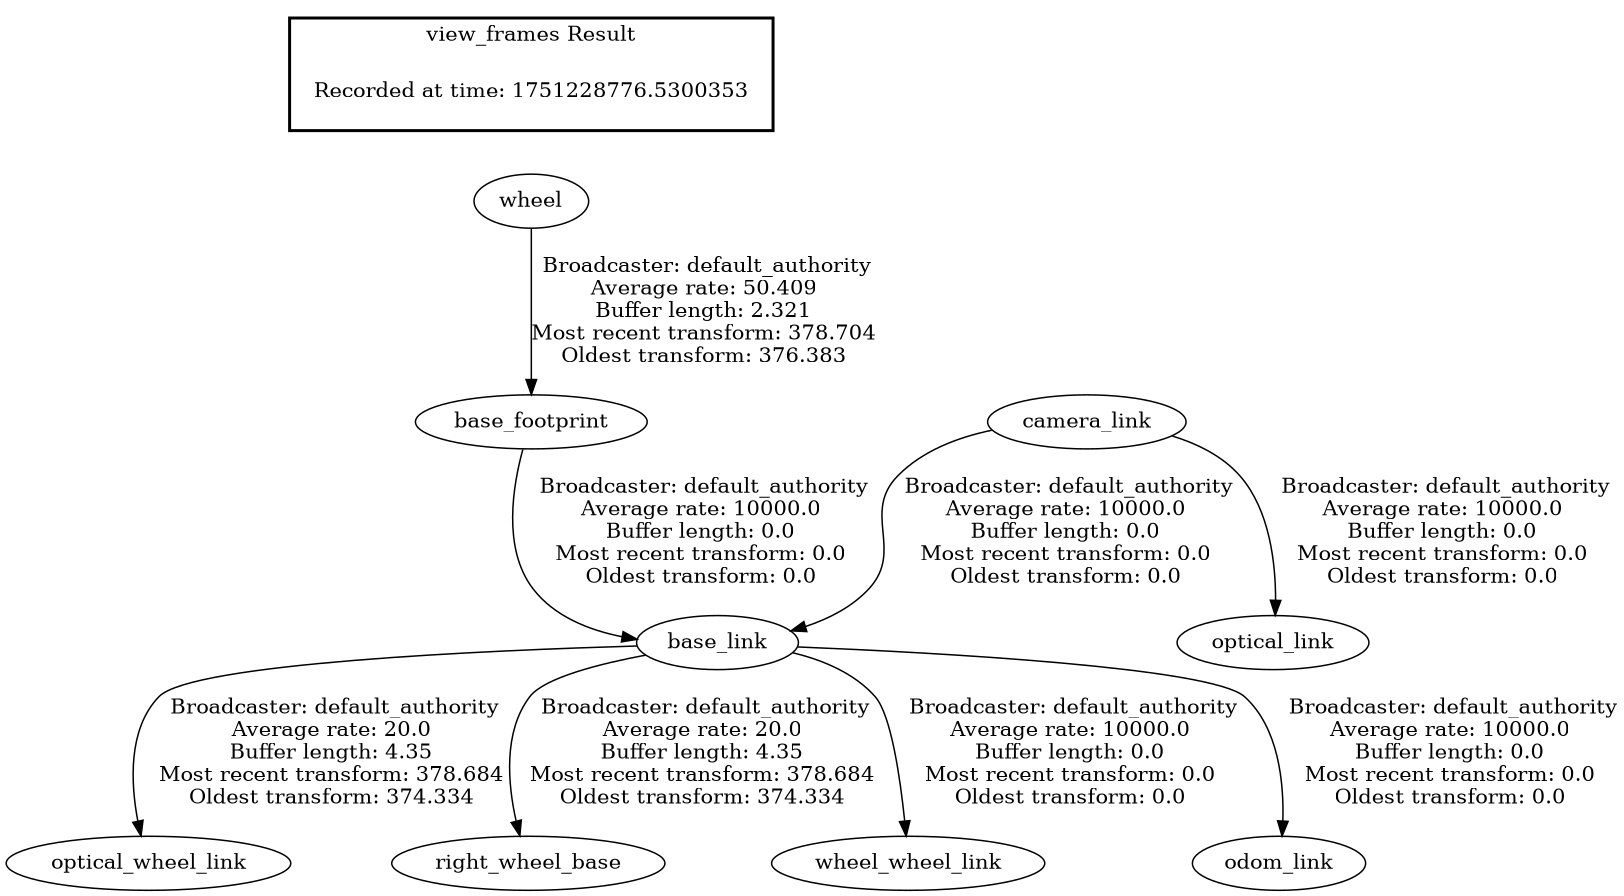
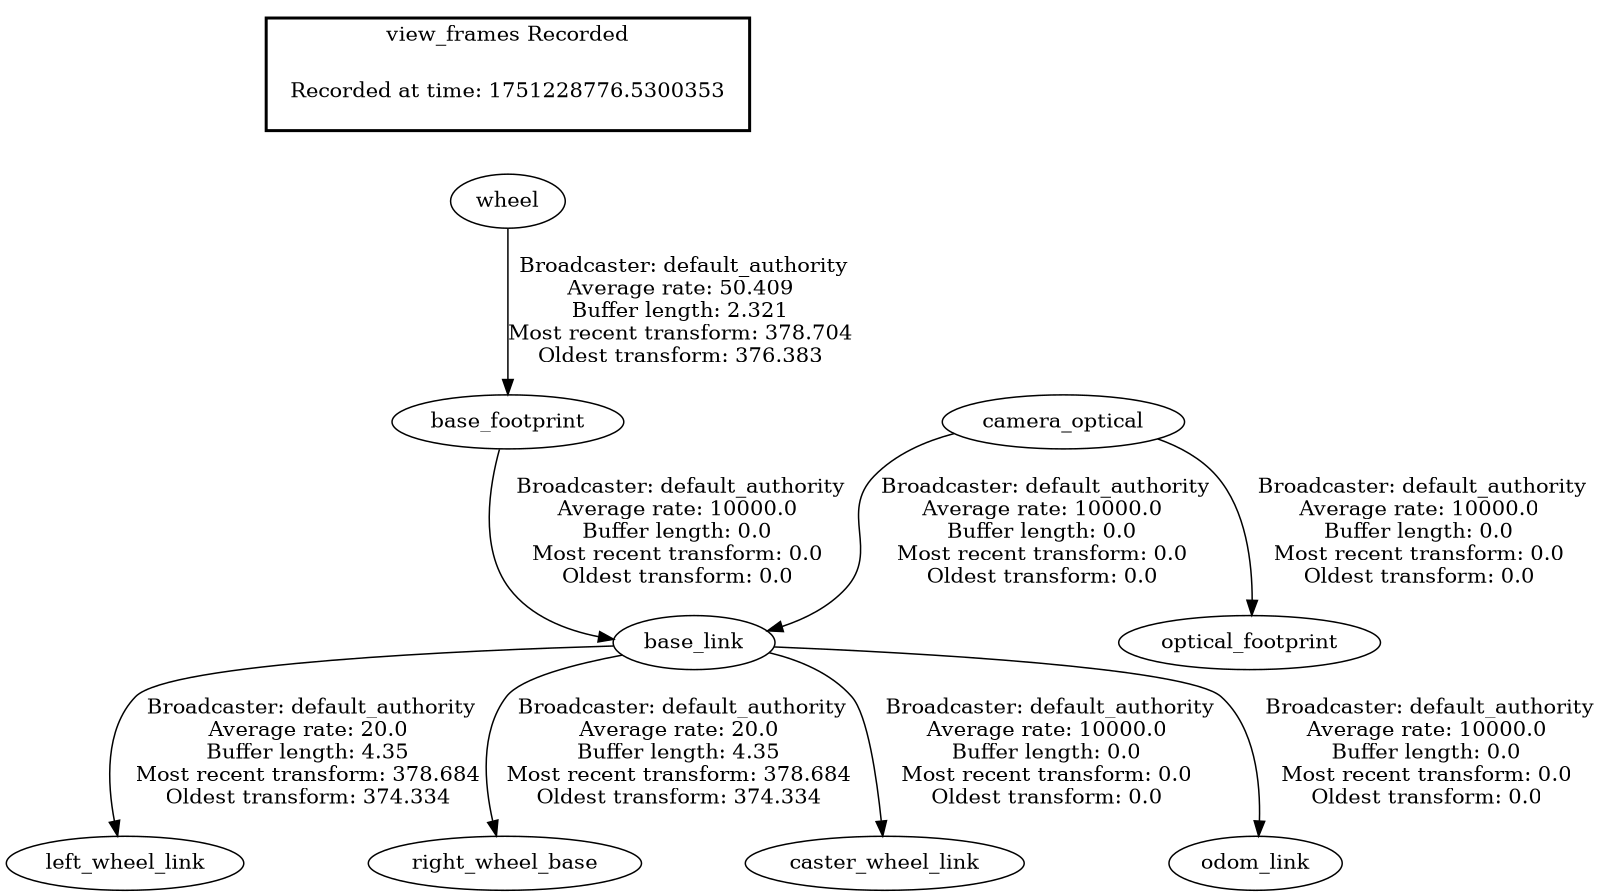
cluster "view_frames Result": label "view_frames Result" -> "view_frames Recorded"
node "camera_link": label "camera_link" -> "camera_optical"
node "optical_link": label "optical_link" -> "optical_footprint"
node "optical_wheel_link": label "optical_wheel_link" -> "left_wheel_link"
node "wheel_wheel_link": label "wheel_wheel_link" -> "caster_wheel_link"
